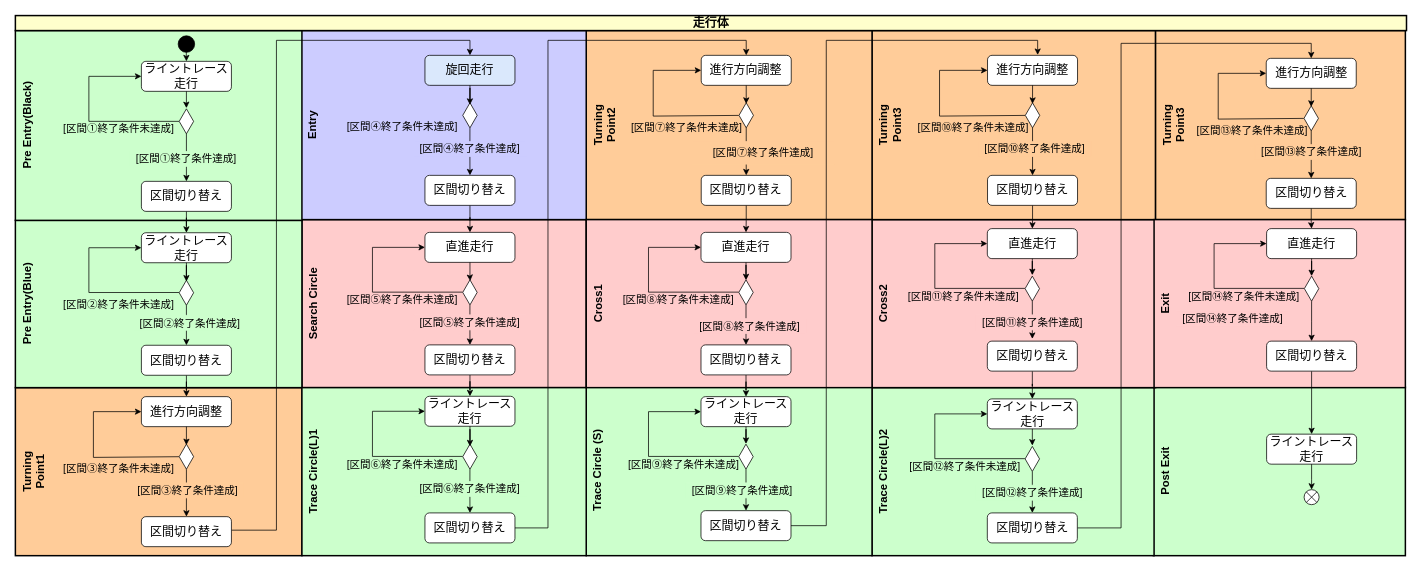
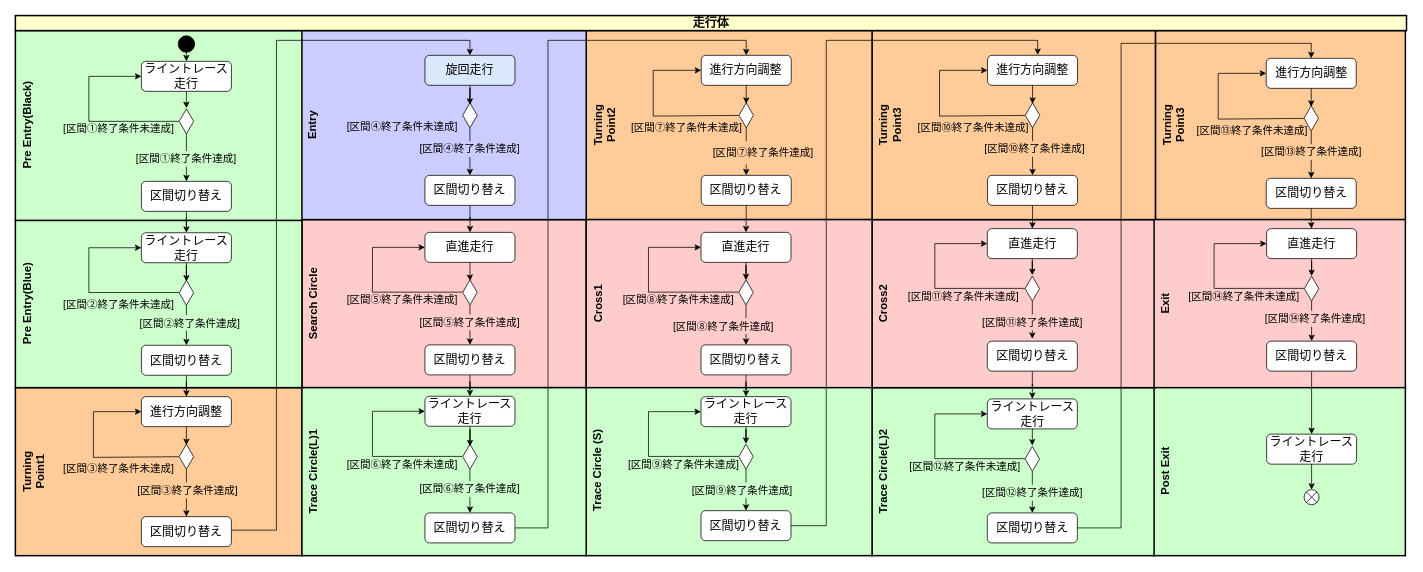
node "[区間⑭終了条件達成]": moved (1233, 318) -> (1315, 318)
node "[区間⑧終了条件達成]": moved (750, 326) -> (723, 326)
